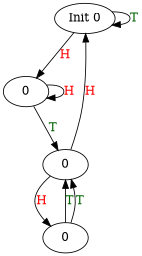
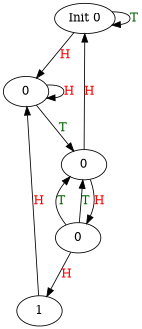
node "1": added
